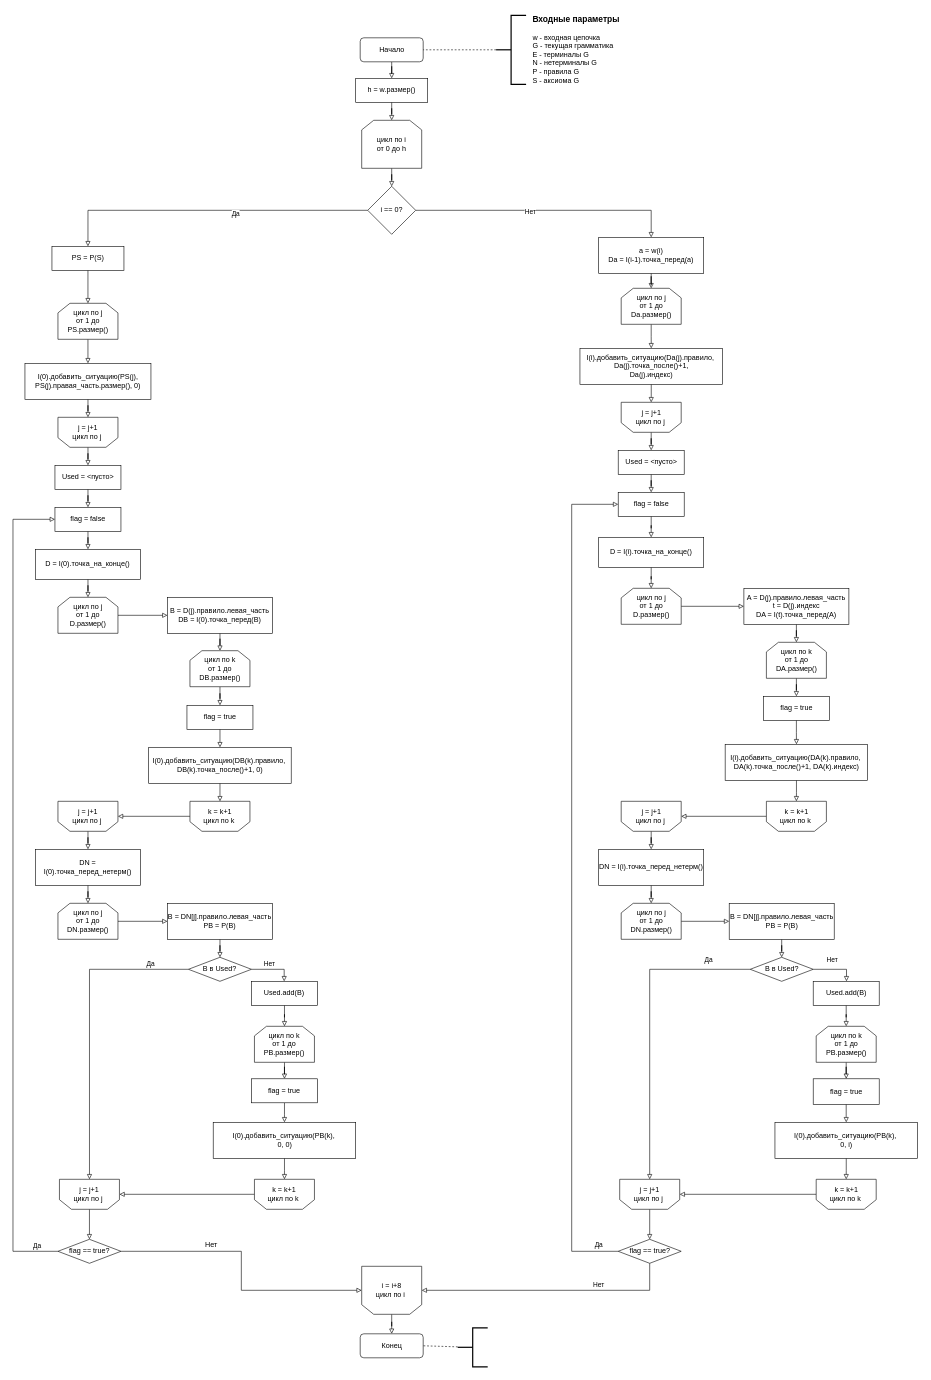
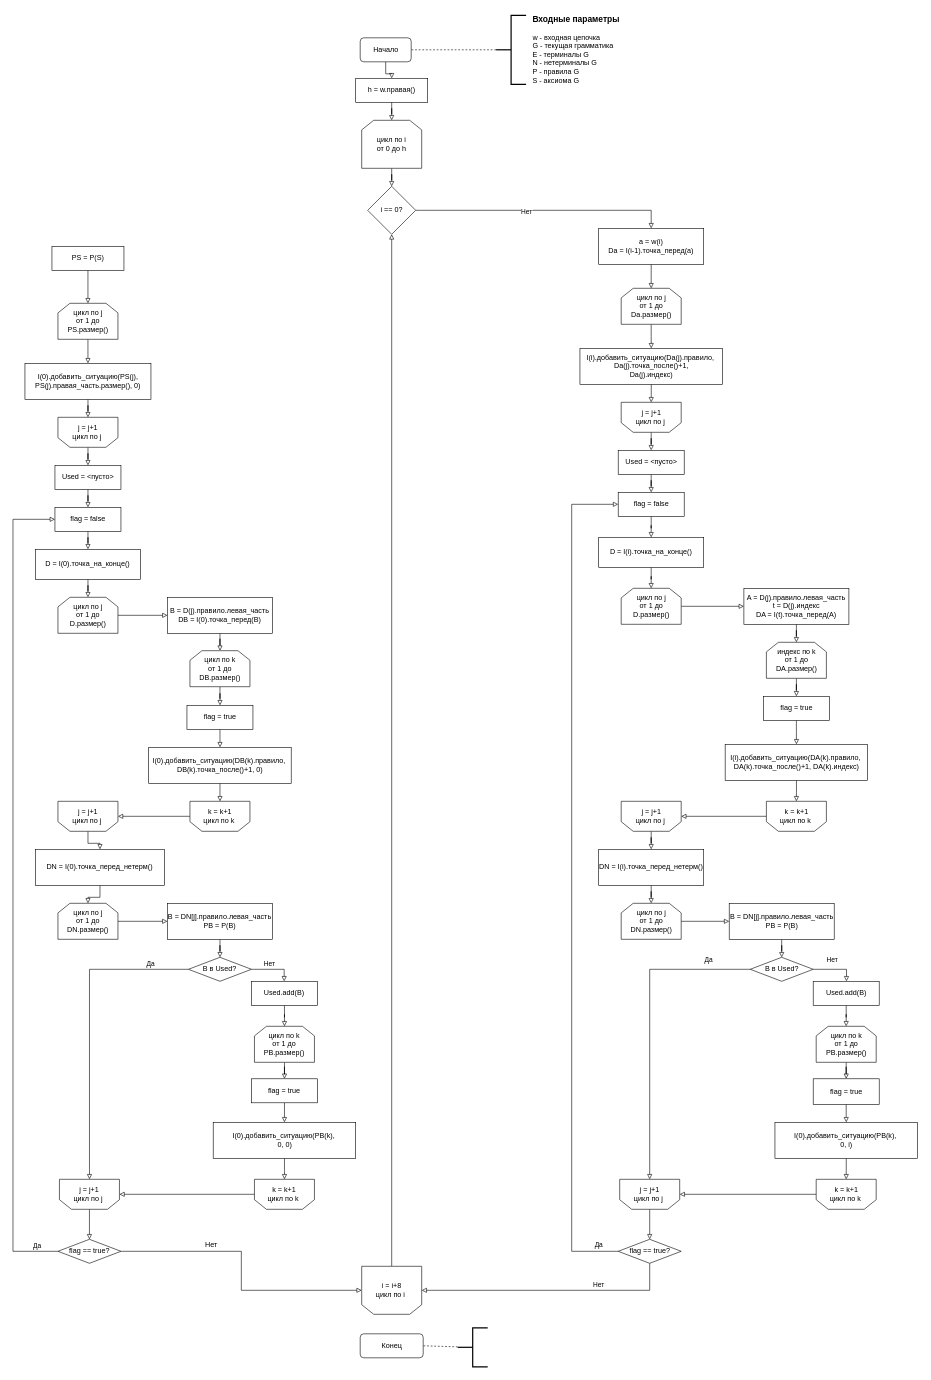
node "Начало": size 63x24 -> 51x24
node "h = w.размер()": label "h = w.размер()" -> "h = w.правая()"
edge "i == 0?" -> "PS = P(S)": removed, label "Да"
node "a = w(i) Da = I(i-1).точка_перед(a)": moved (651, 255) -> (651, 246)
node "цикл по k от 1 до DА.размер()": label "цикл по k от 1 до DА.размер()" -> "индекс по k от 1 до DА.размер()"
node "DN = I(0).точка_перед_нетерм()": size 105x36 -> 129x36
edge "i = i+8 цикл по i" -> "Конец": now "i = i+8 цикл по i" -> "i == 0?"
